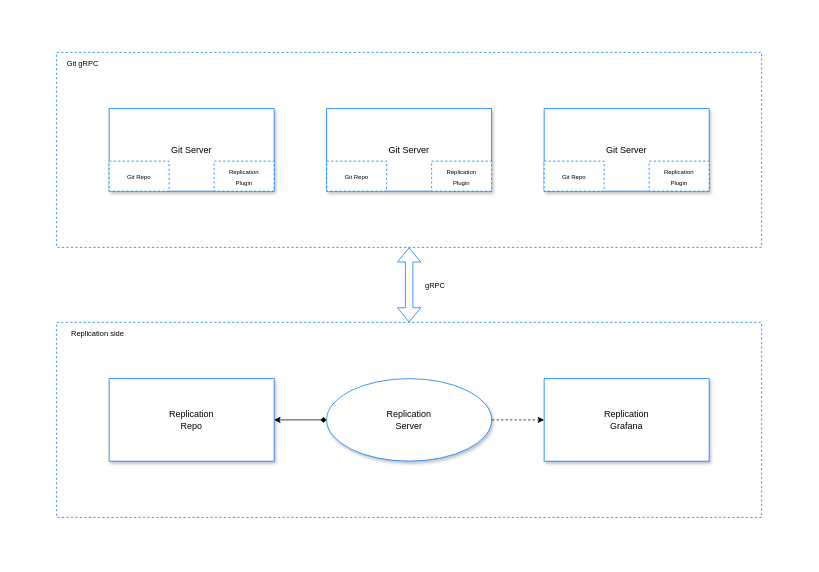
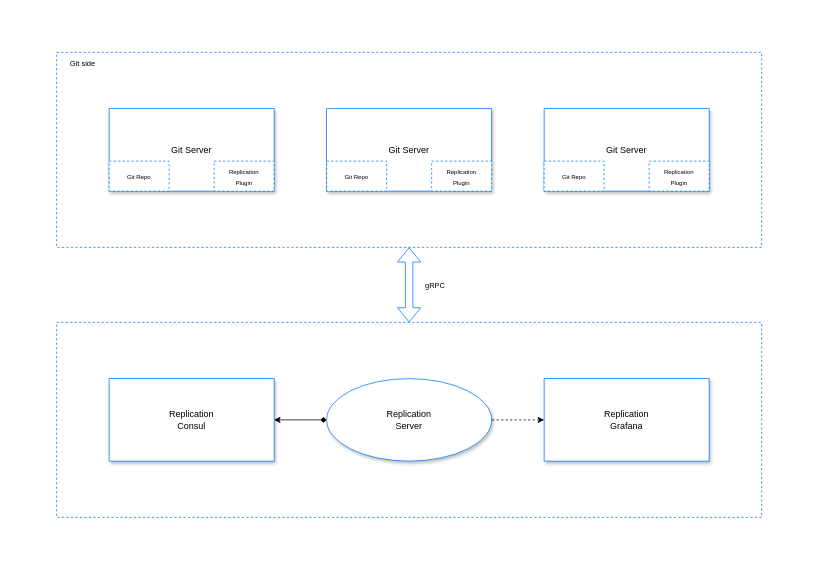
node "Git gRPC": label "Git gRPC" -> "Git side"
node "Replication side": removed
node "Replication Repo": label "Replication Repo" -> "Replication Consul"
